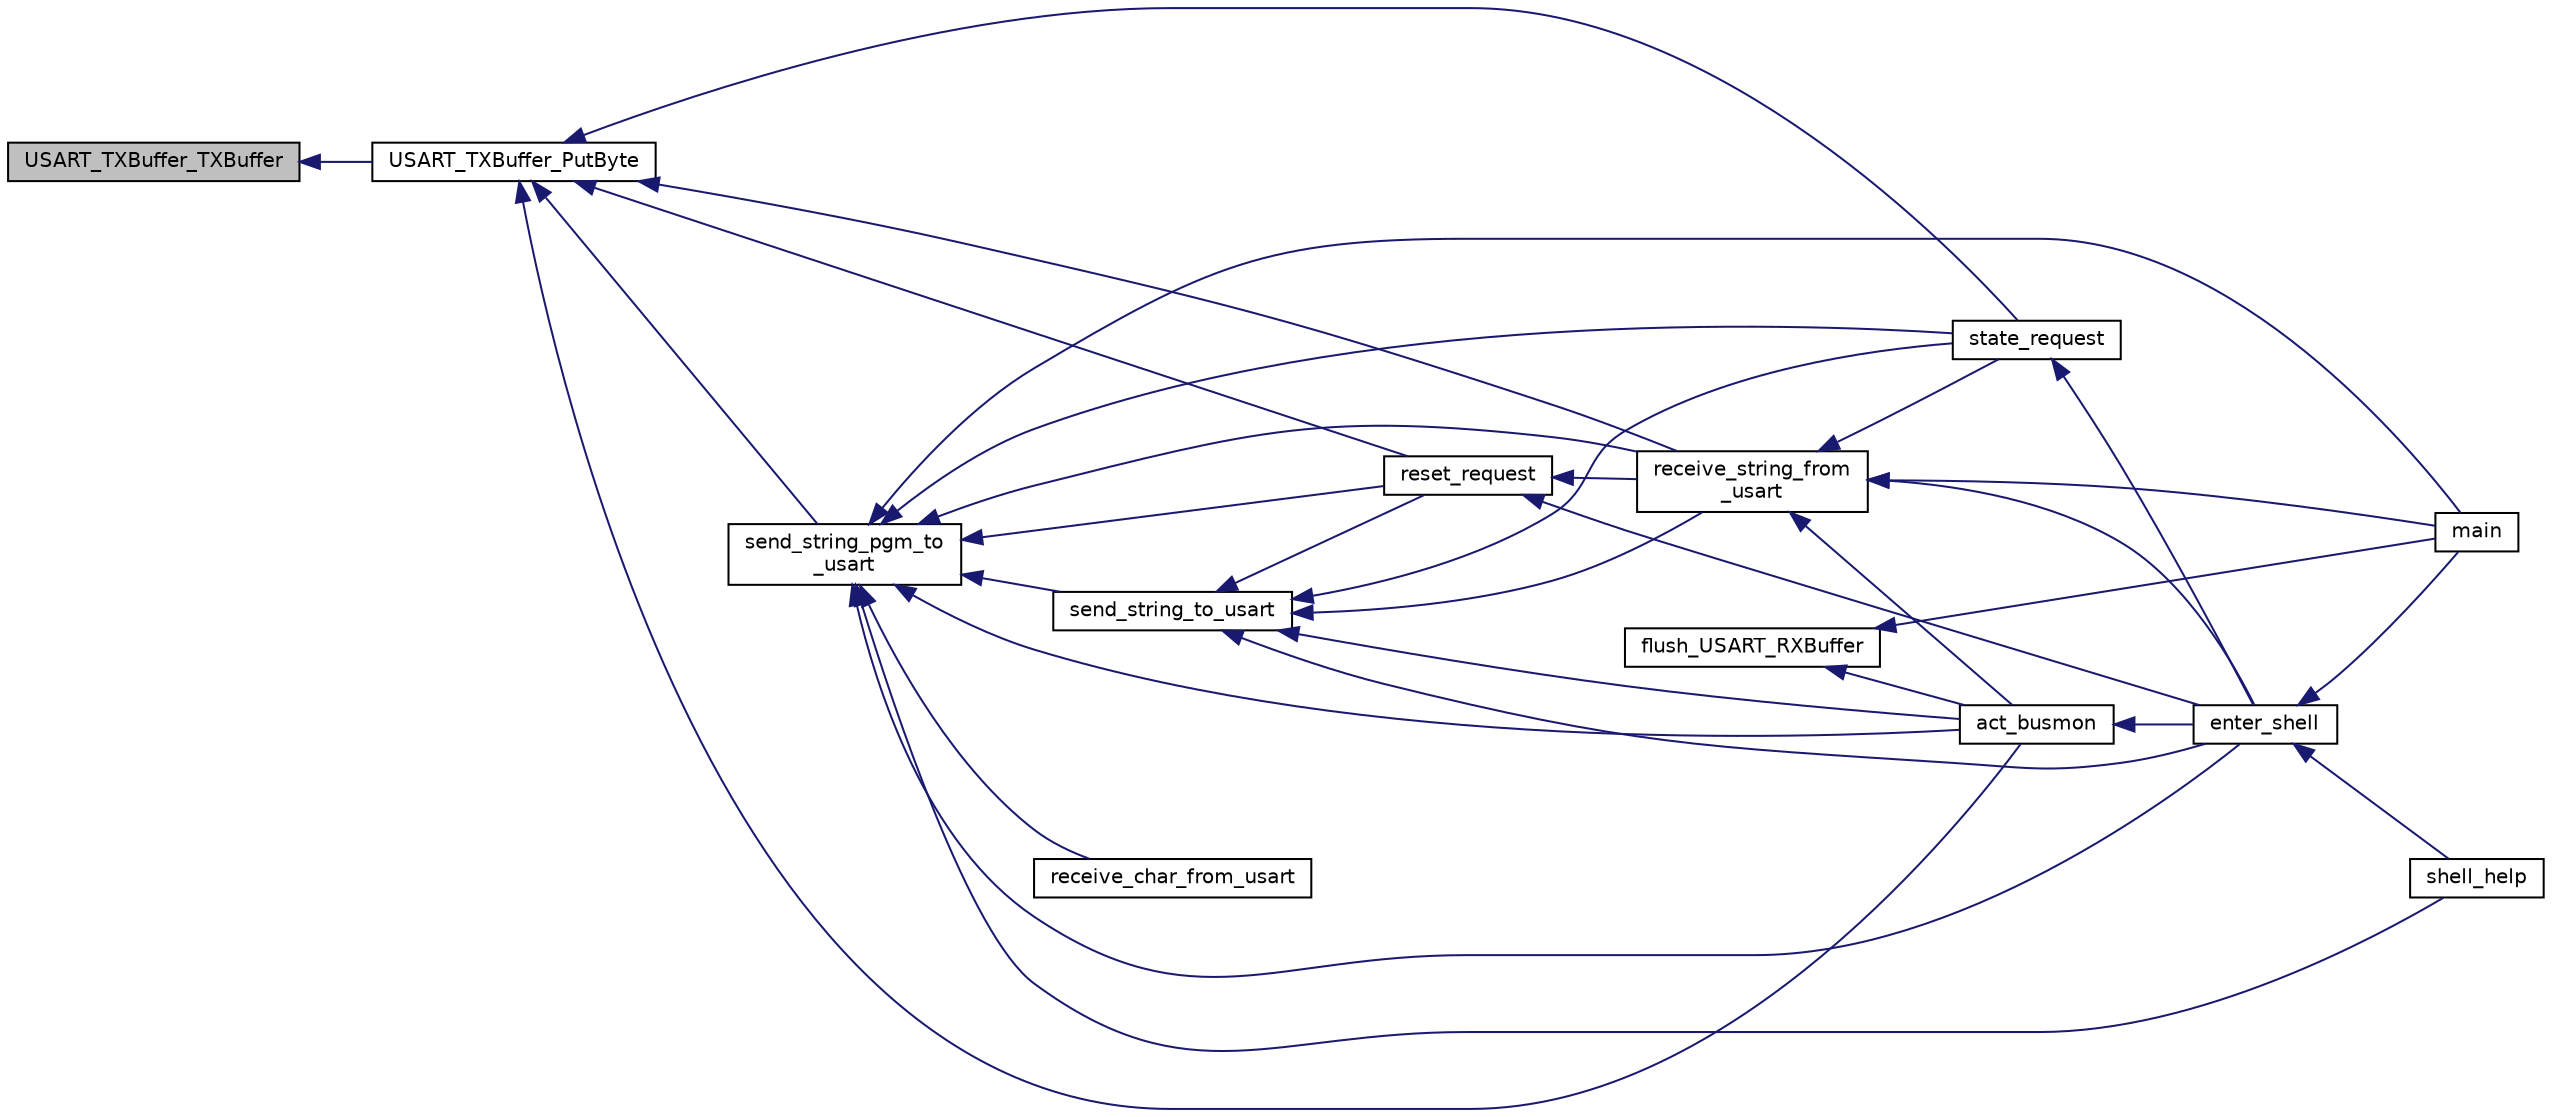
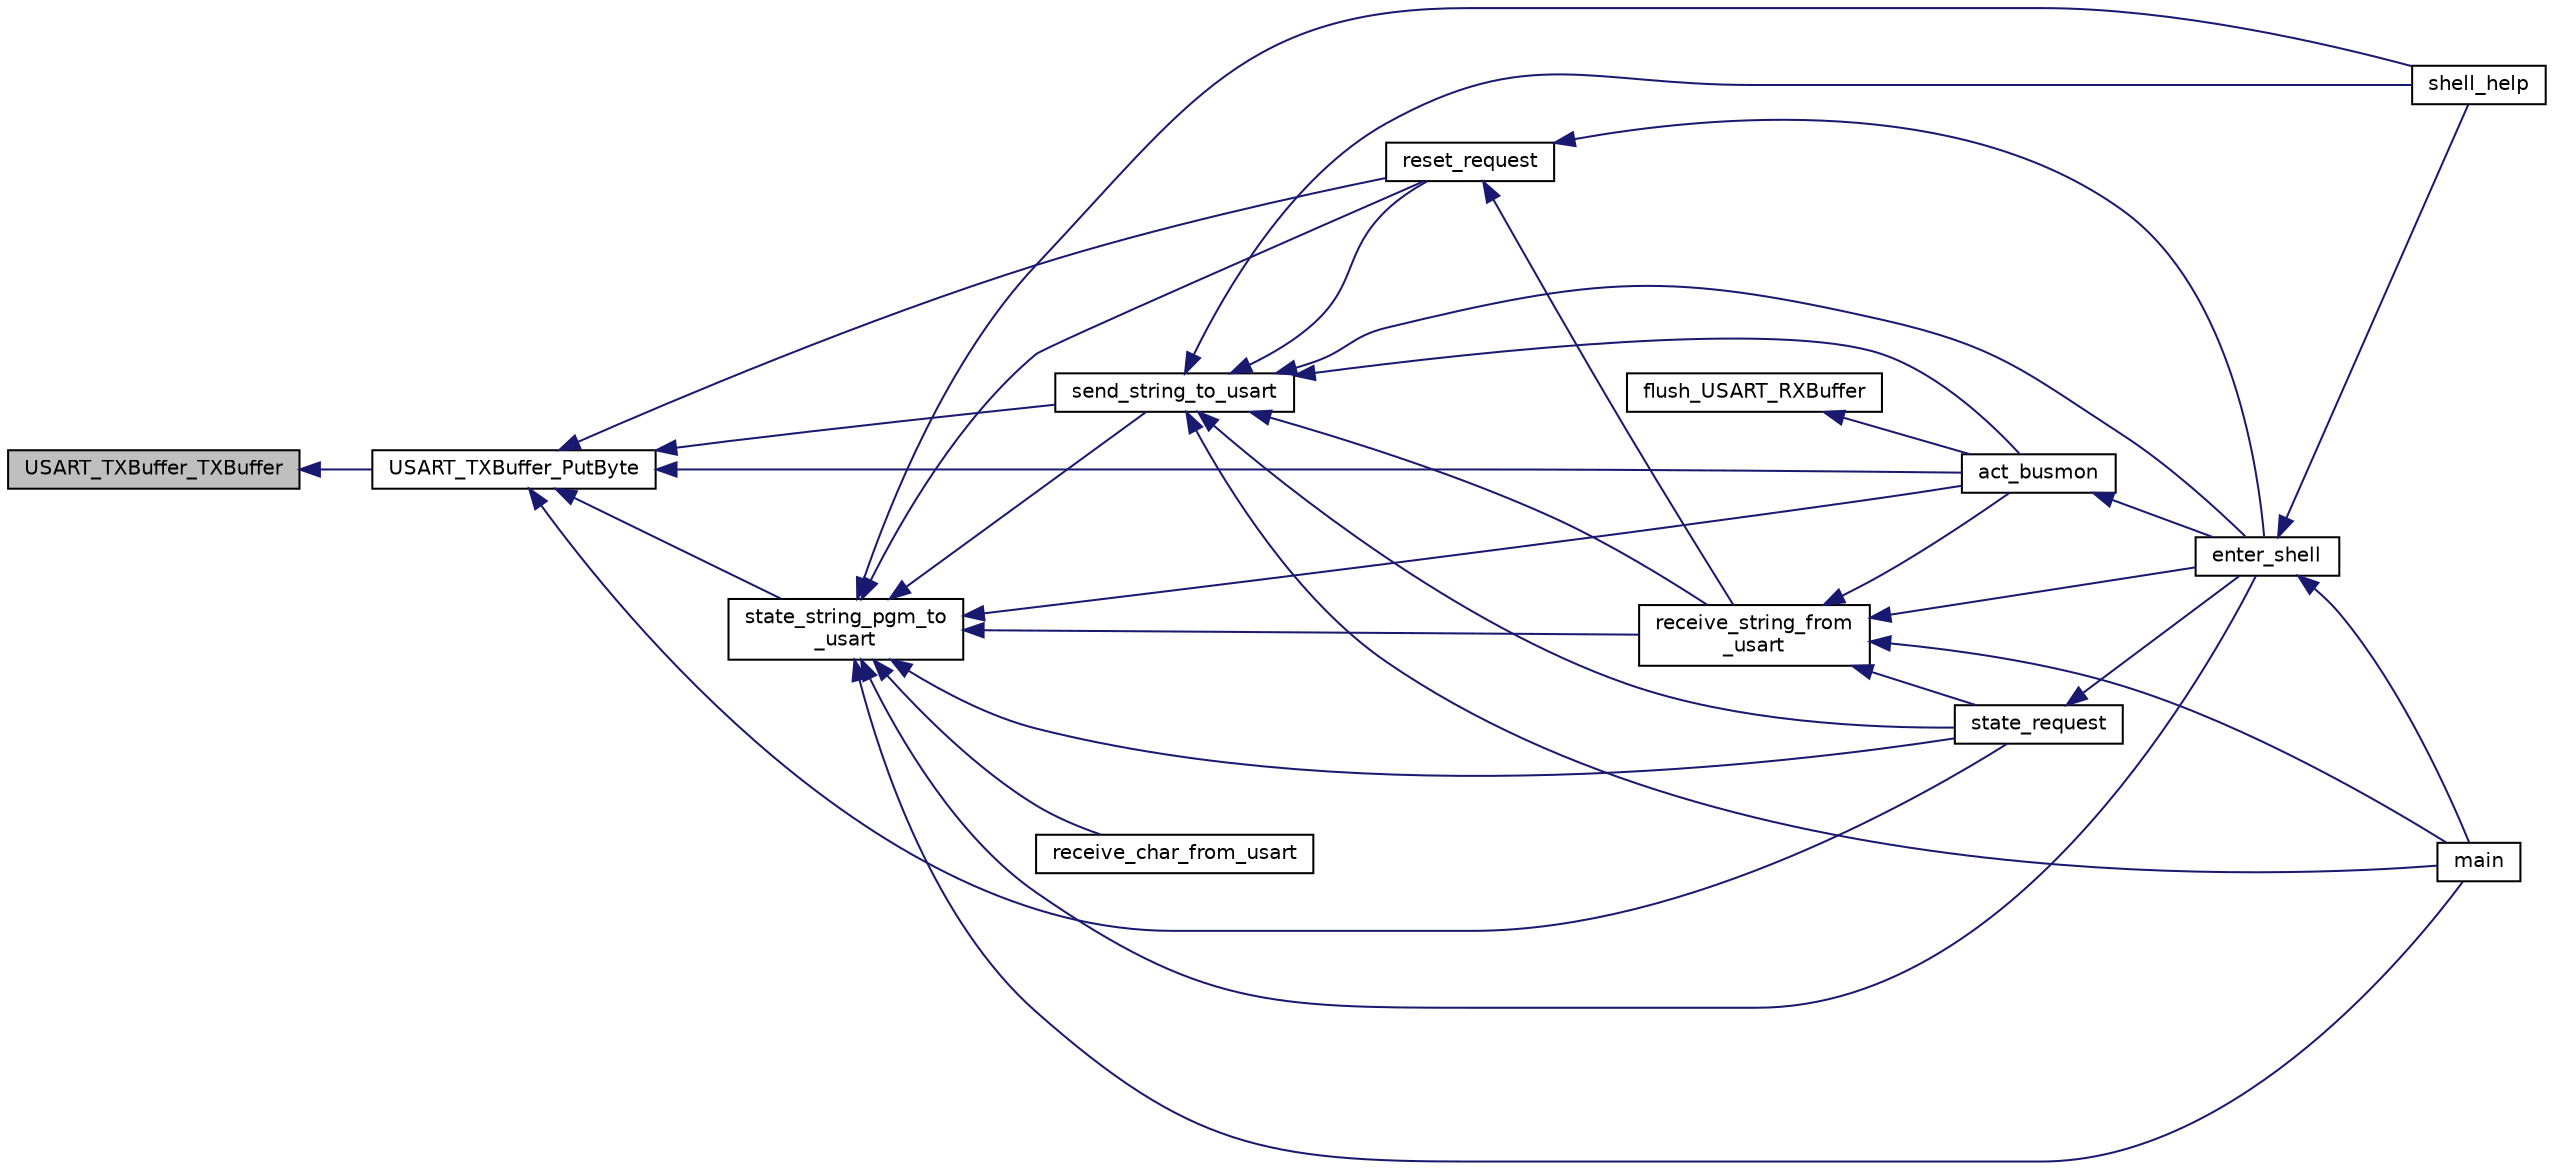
edge "shell_help" -> "send_string_to_usart": added
edge "receive_string_from _usart" -> "USART_TXBuffer_PutByte": now "send_string_to_usart" -> "USART_TXBuffer_PutByte"
node "send_string_pgm_to _usart": label "send_string_pgm_to _usart" -> "state_string_pgm_to _usart"
edge "main" -> "flush_USART_RXBuffer": now "main" -> "send_string_to_usart"
